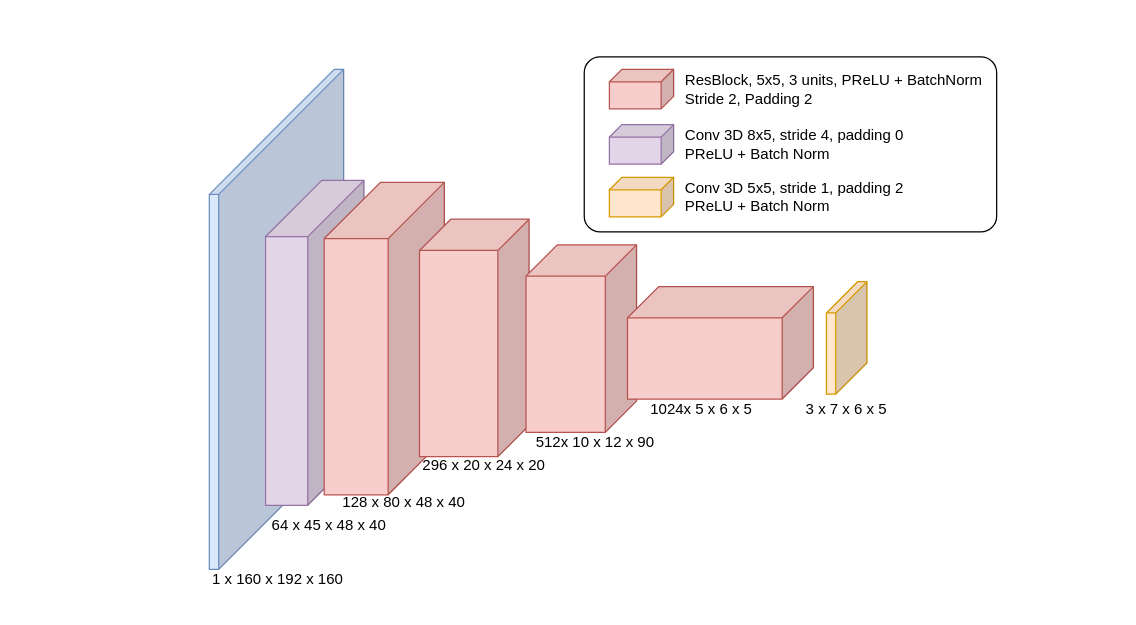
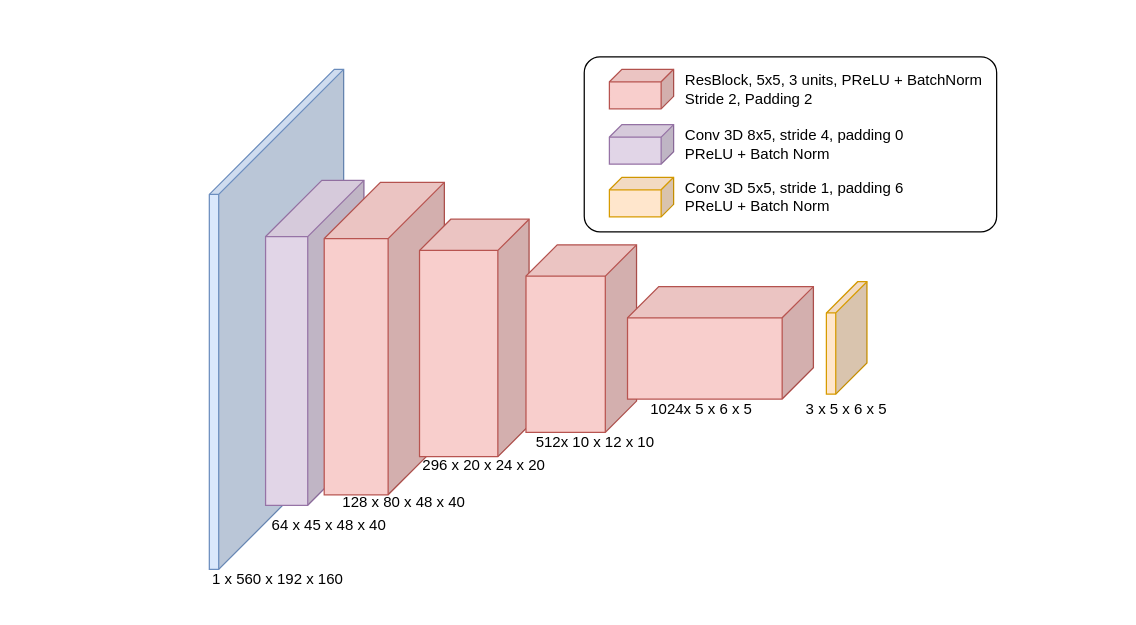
node "Conv 3D 5x5, stride 1, padding 2PReLU + Batch Norm": label "Conv 3D 5x5, stride 1, padding 2PReLU + Batch Norm" -> "Conv 3D 5x5, stride 1, padding 6PReLU + Batch Norm"
node "3 x 7 x 6 x 5": label "3 x 7 x 6 x 5" -> "3 x 5 x 6 x 5"
node "512x 10 x 12 x 90": label "512x 10 x 12 x 90" -> "512x 10 x 12 x 10"
node "1 x 160 x 192 x 160": label "1 x 160 x 192 x 160" -> "1 x 560 x 192 x 160"
